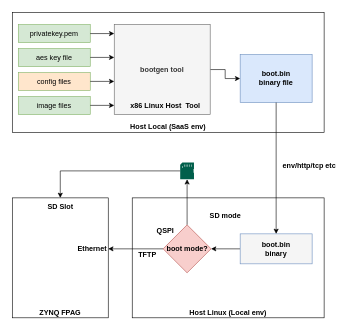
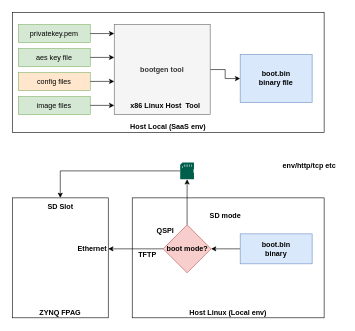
edge "boot.bin binary file" -> "boot.bin binary": removed
node "boot.bin binary": fillcolor #f5f5f5 -> #dae8fc
